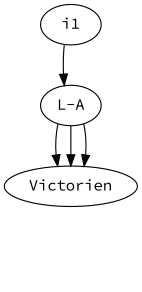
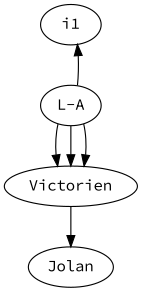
edge "i1" -> "L-A": reversed
node "Jolan": added
